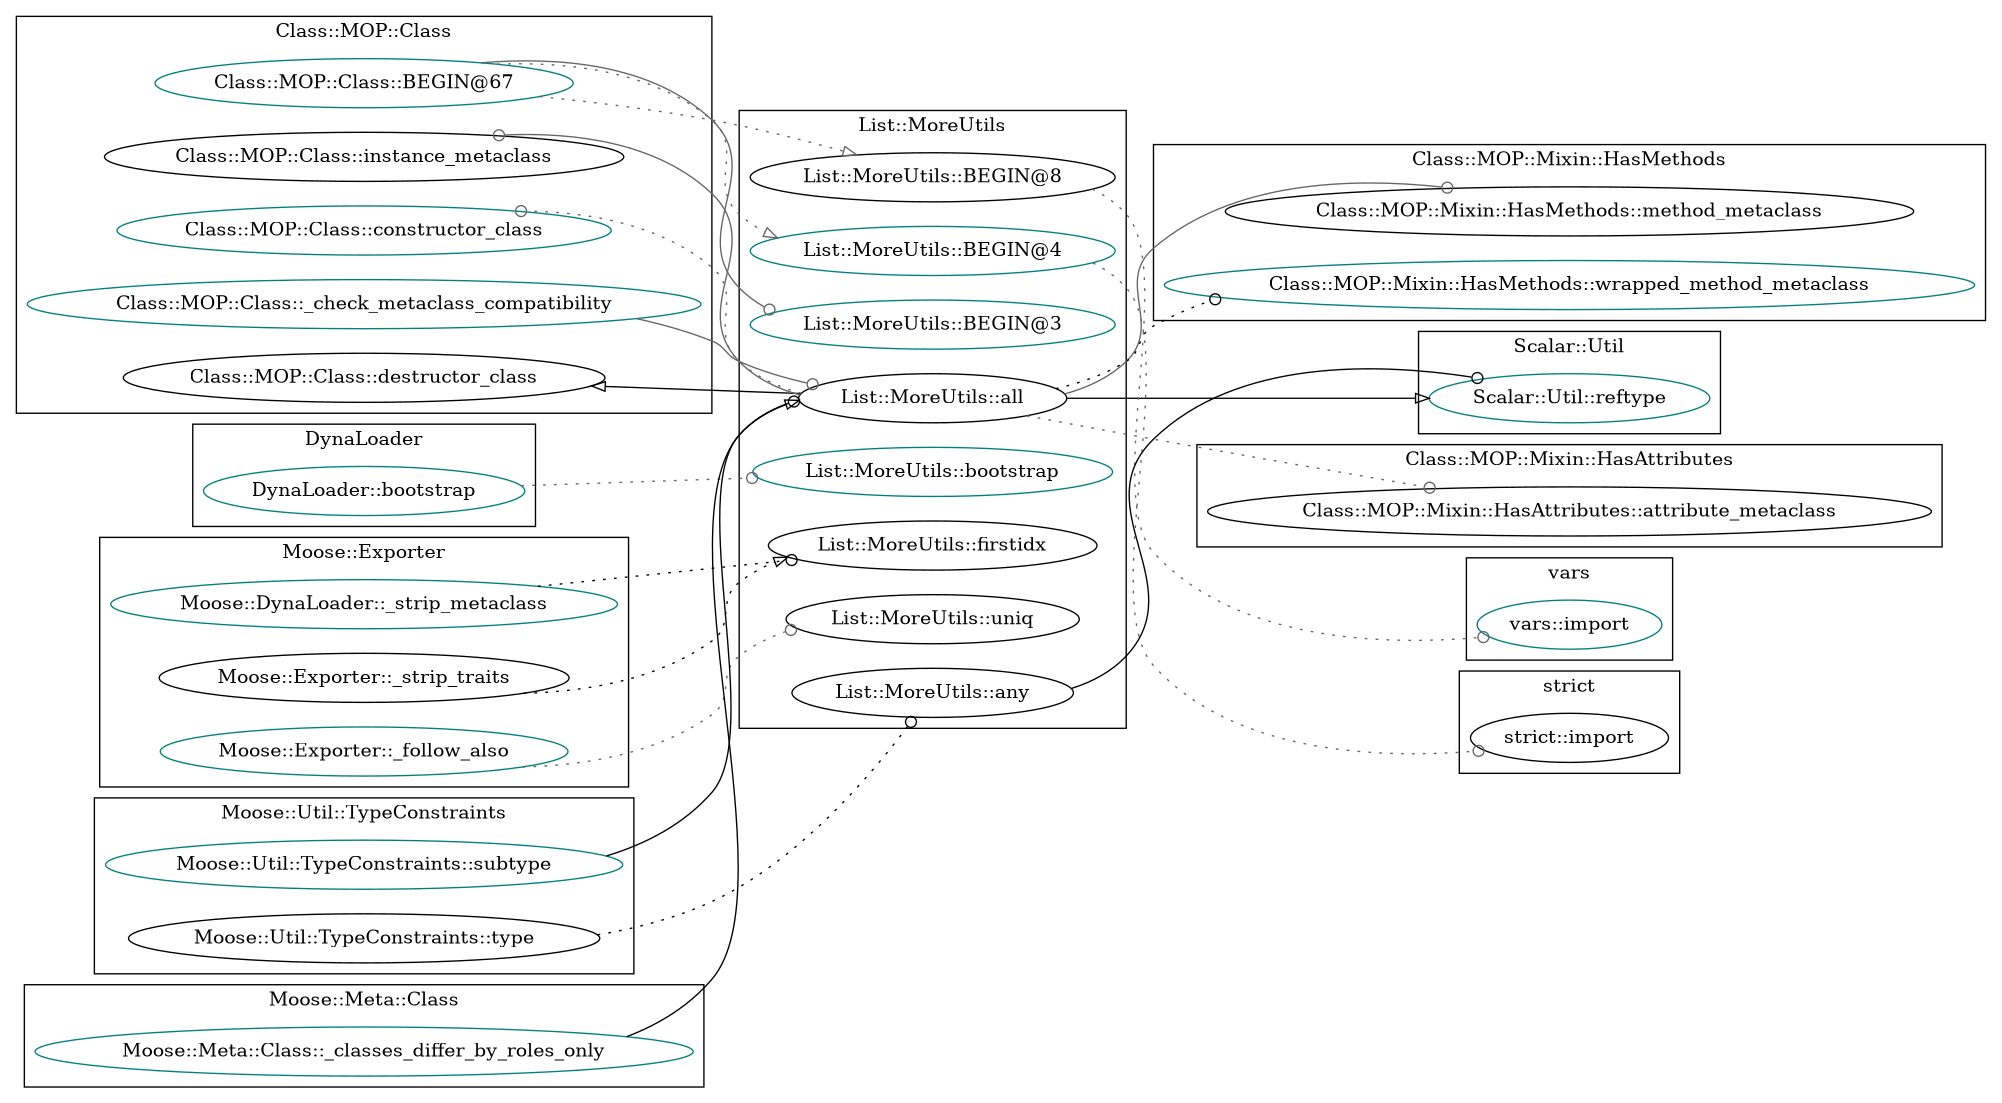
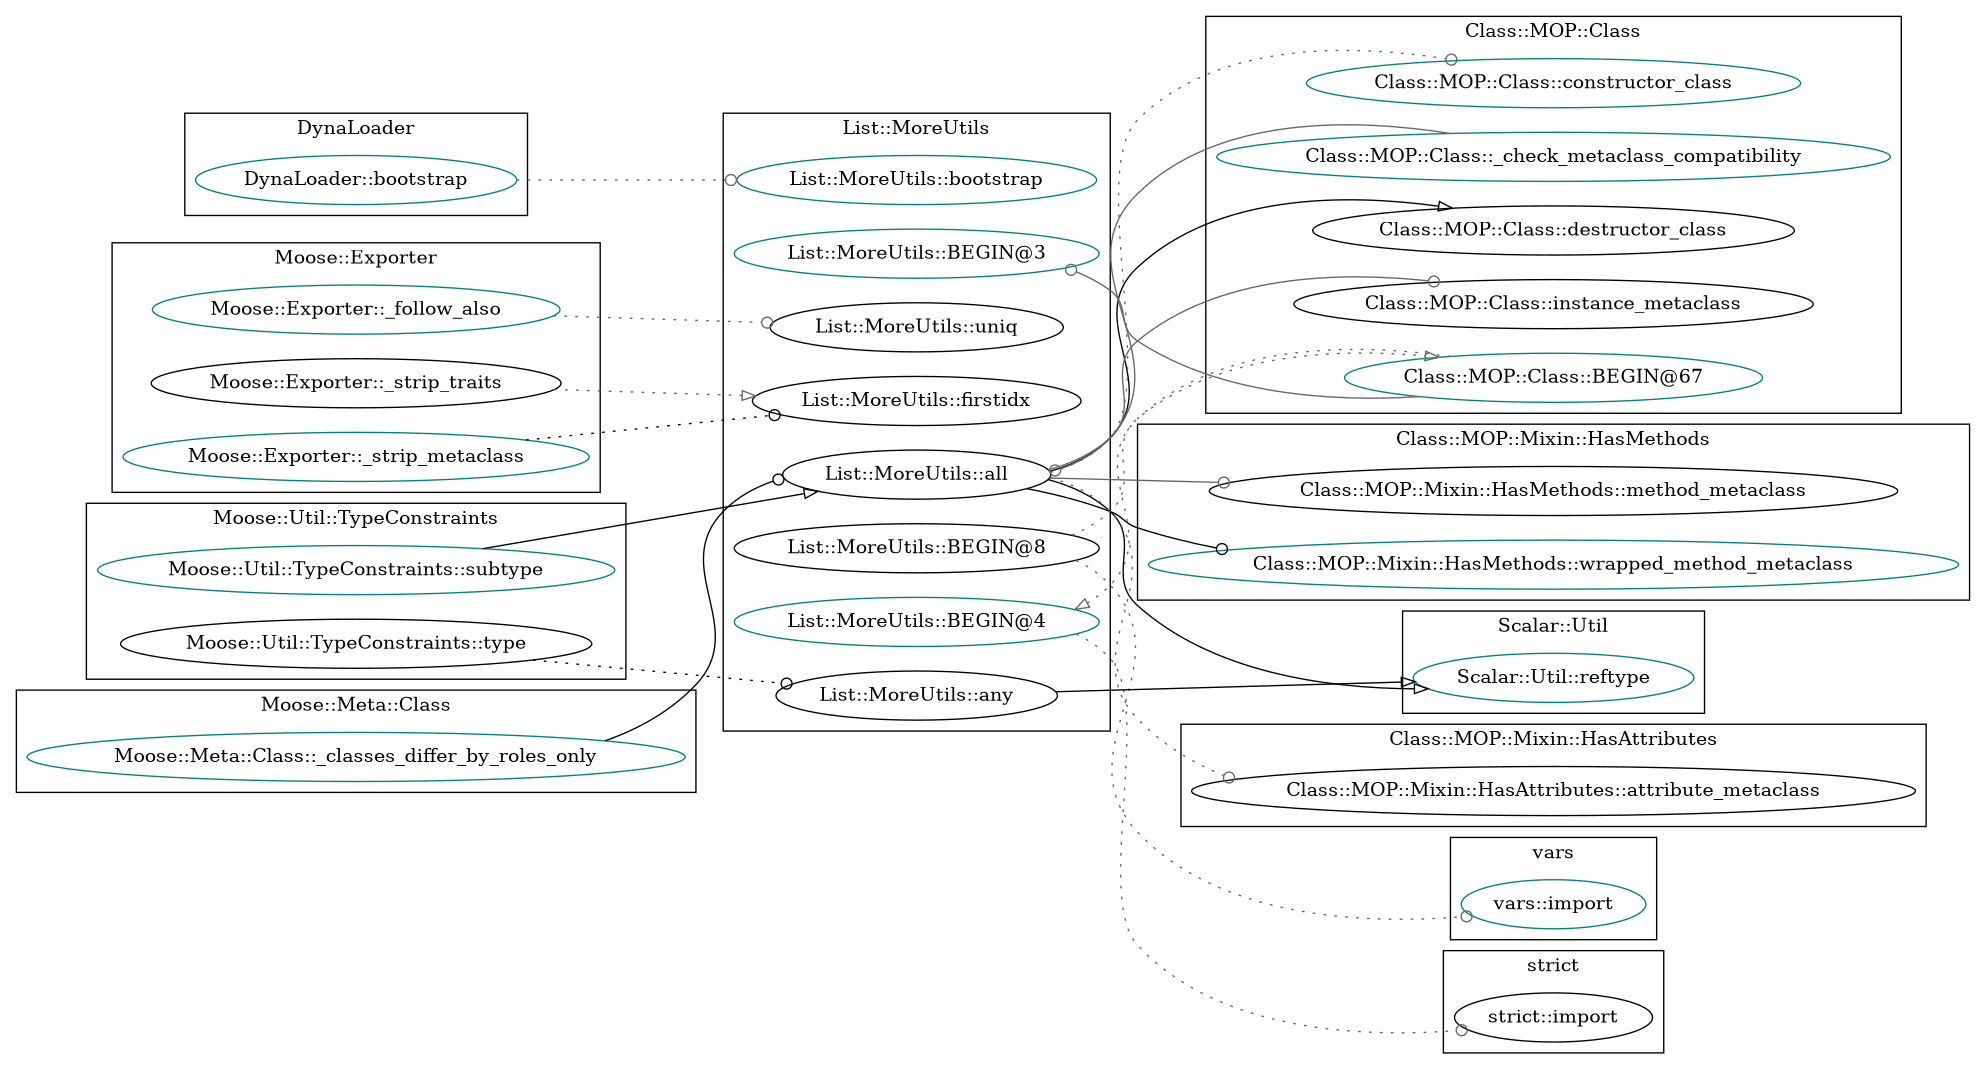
edge "Class::MOP::Class::BEGIN@67" -> "List::MoreUtils::BEGIN@8": reversed
edge "List::MoreUtils::all" -> "Class::MOP::Mixin::HasMethods::wrapped_method_metaclass": style dotted -> solid
edge "List::MoreUtils::any" -> "Scalar::Util::reftype": arrowhead odot -> onormal
node "Moose::DynaLoader::_strip_metaclass": label "Moose::DynaLoader::_strip_metaclass" -> "Moose::Exporter::_strip_metaclass"
edge "Moose::Exporter::_strip_traits" -> "List::MoreUtils::firstidx": color black -> gray40
